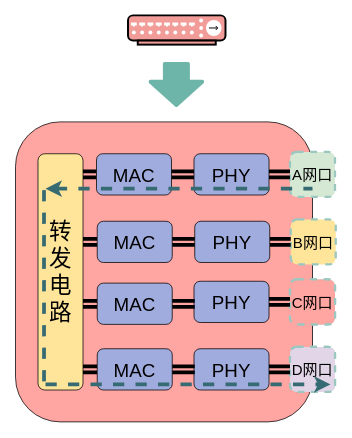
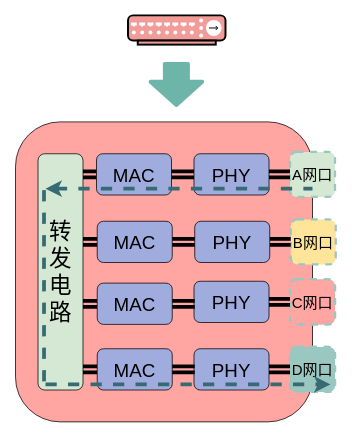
node "转发电路": fillcolor #ffe599 -> #d5e8d4
node "D网口": fillcolor #e1d5e7 -> #9ac7bf
